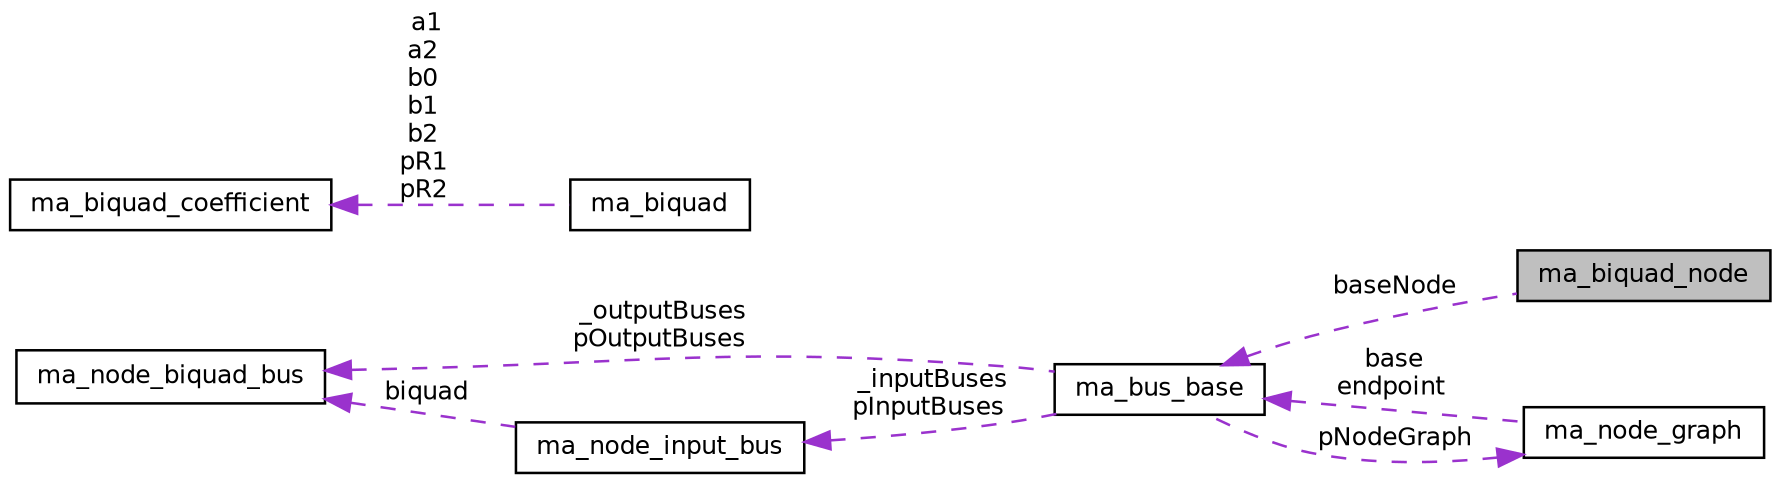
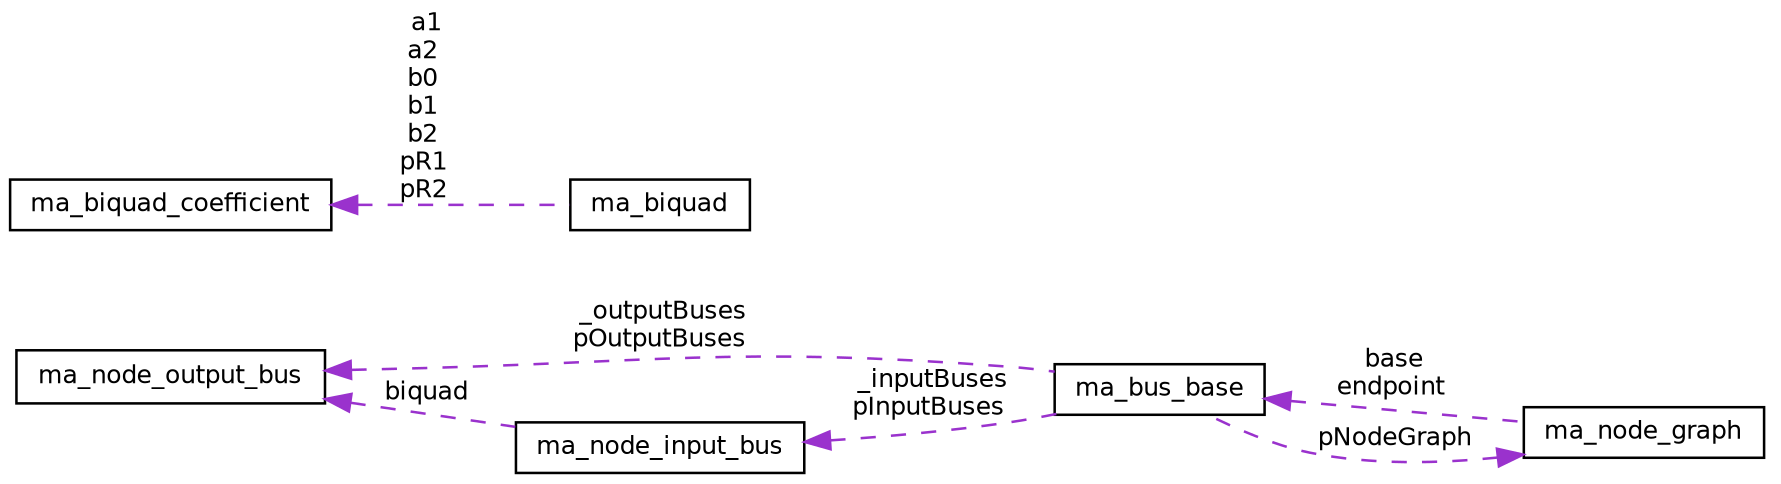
node "ma_biquad_node": removed
node "ma_node_biquad_bus": label "ma_node_biquad_bus" -> "ma_node_output_bus"
